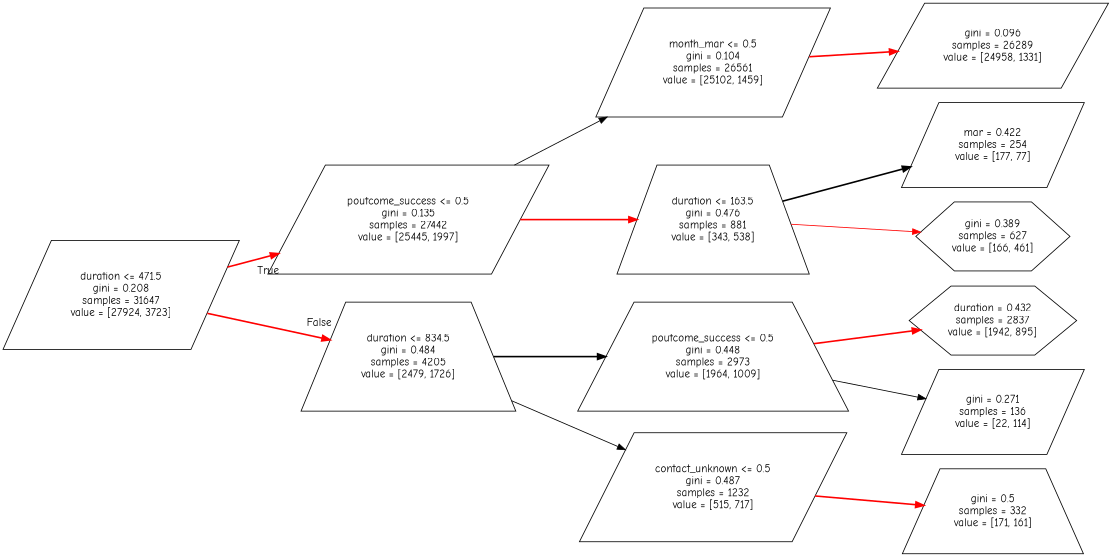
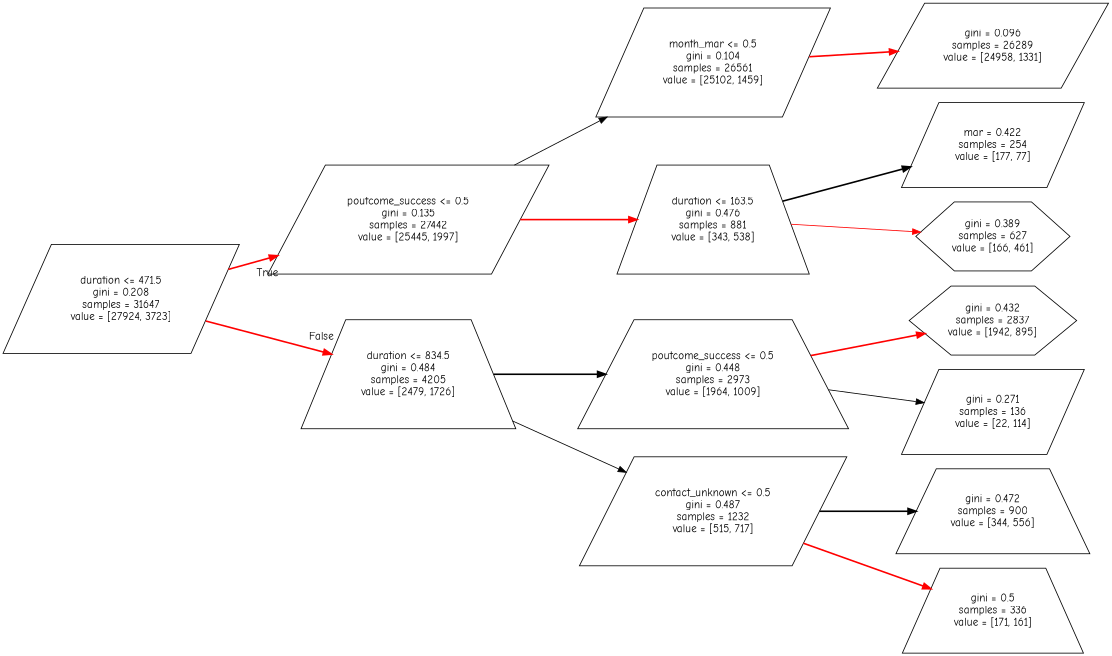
node "duration = 0.432 samples = 2837 value = [1942, 895]": label "duration = 0.432 samples = 2837 value = [1942, 895]" -> "gini = 0.432 samples = 2837 value = [1942, 895]"
node "gini = 0.5 samples = 332 value = [171, 161]": label "gini = 0.5 samples = 332 value = [171, 161]" -> "gini = 0.5 samples = 336 value = [171, 161]"
node "gini = 0.472 samples = 900 value = [344, 556]": added
